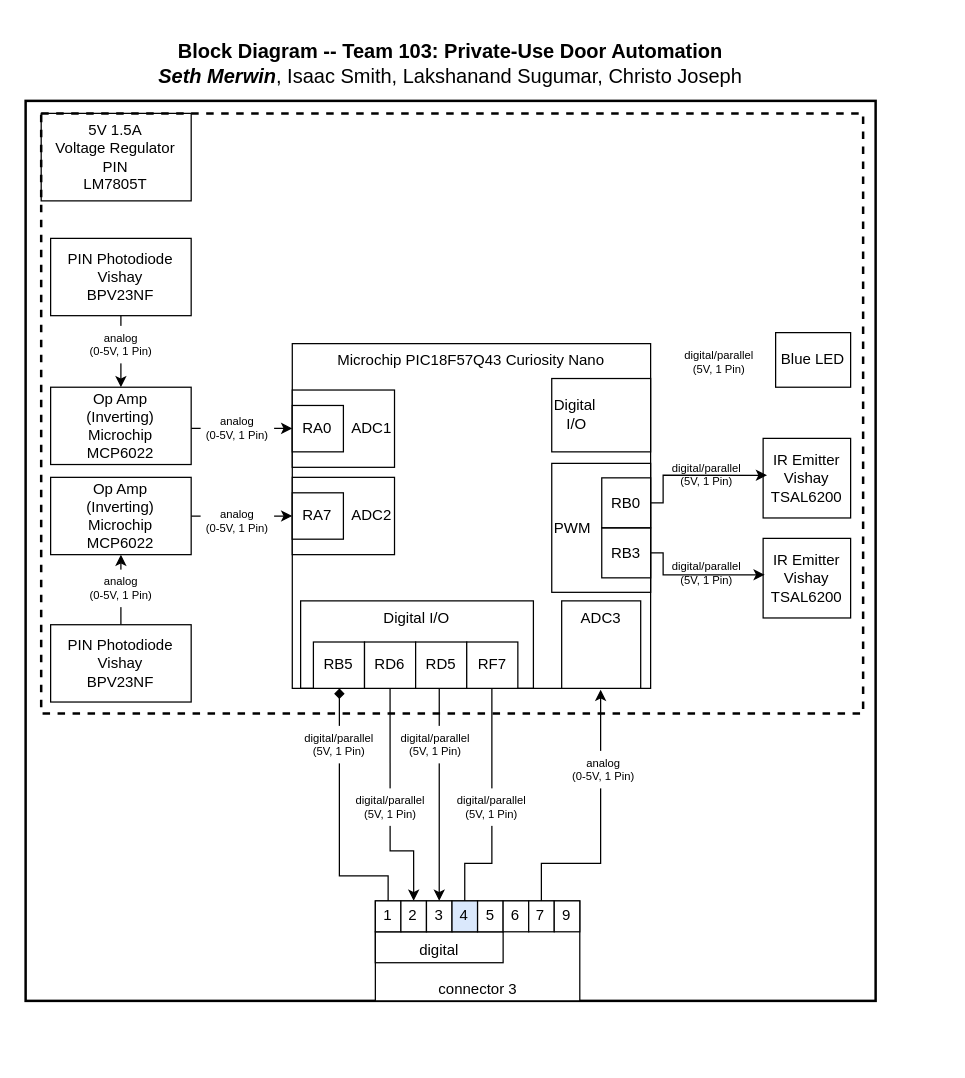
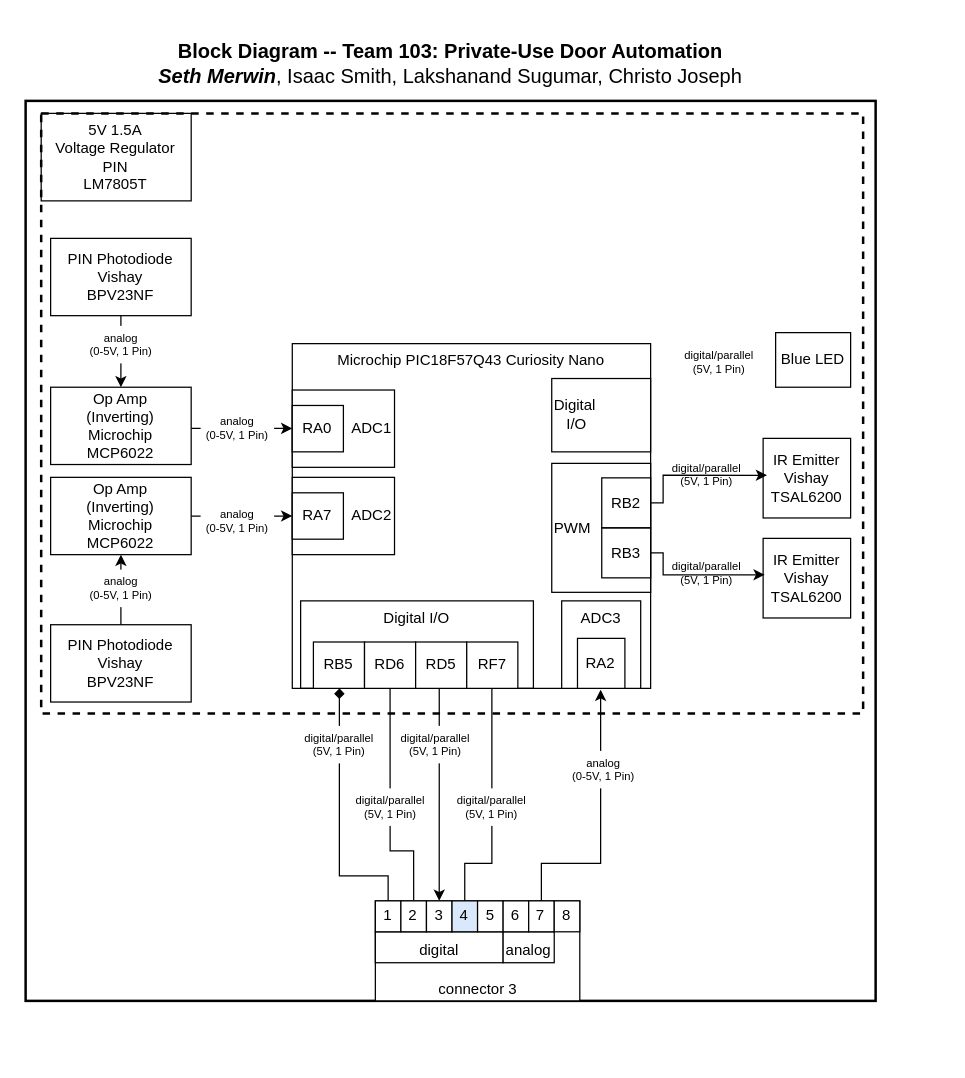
node "RB0": label "RB0" -> "RB2"
node "RA2": added
edge "RD6" -> "2": arrowhead classic -> none
node "9": label "9" -> "8"
node "analog": added
